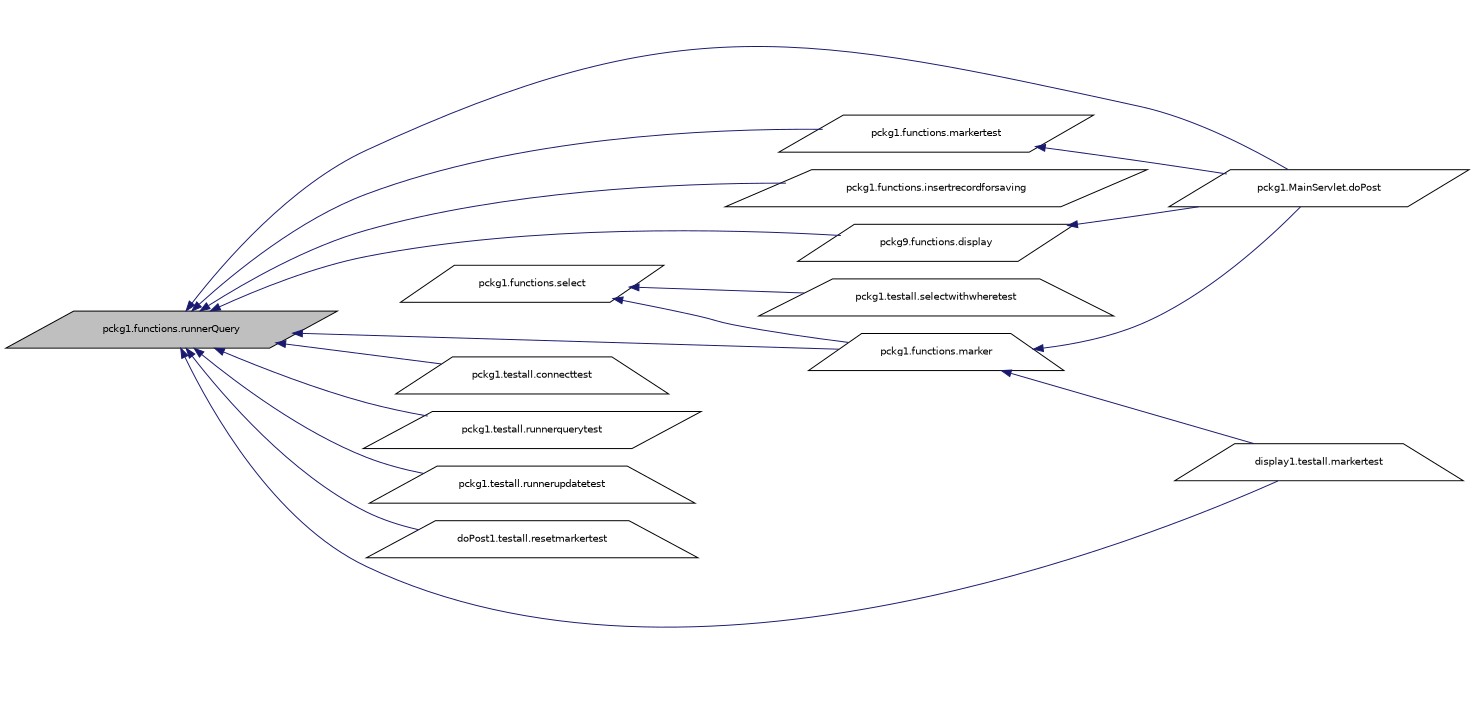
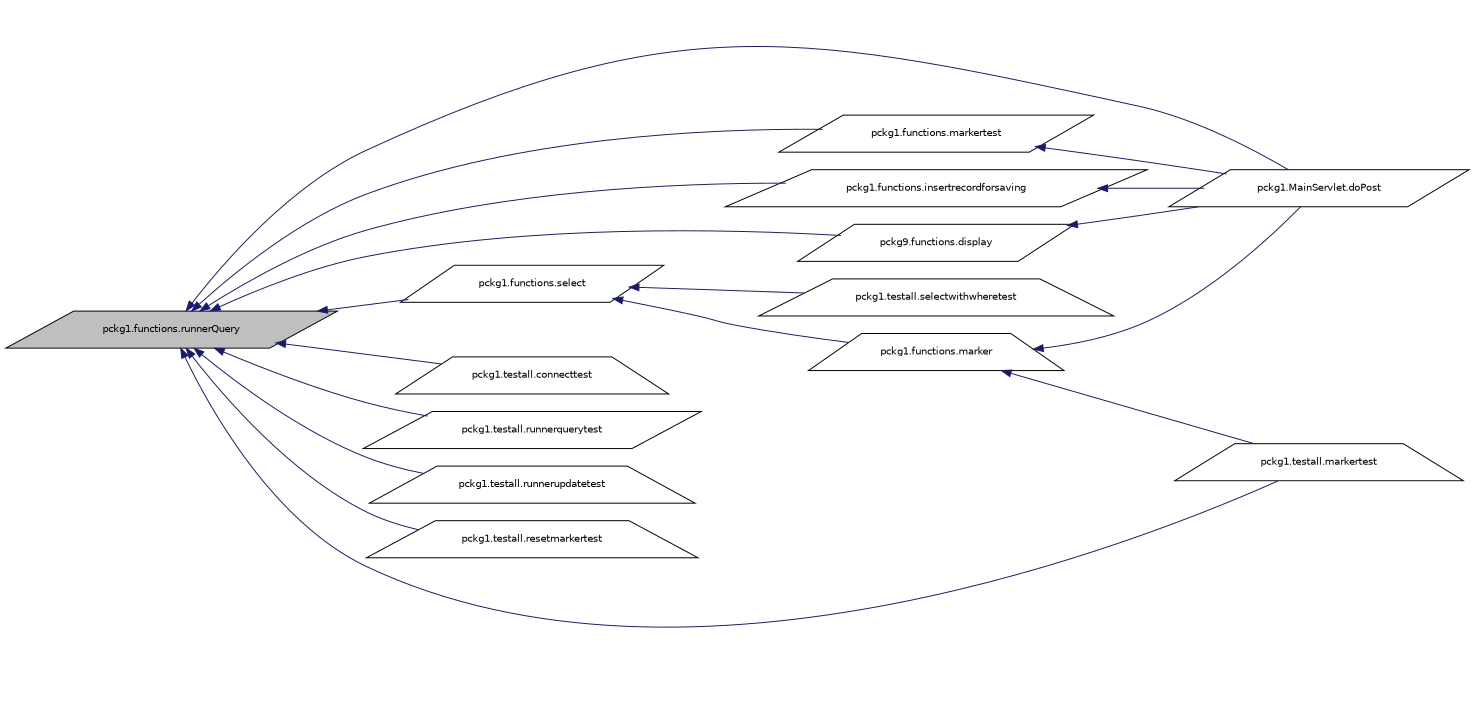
edge "pckg1.MainServlet.doPost" -> "pckg1.functions.insertrecordforsaving": added
edge "pckg1.functions.marker" -> "pckg1.functions.runnerQuery": now "pckg1.functions.select" -> "pckg1.functions.runnerQuery"
node "display1.testall.markertest": label "display1.testall.markertest" -> "pckg1.testall.markertest"
node "doPost1.testall.resetmarkertest": label "doPost1.testall.resetmarkertest" -> "pckg1.testall.resetmarkertest"
